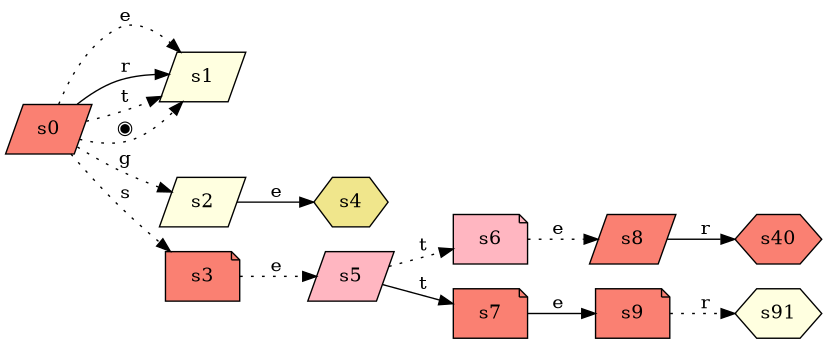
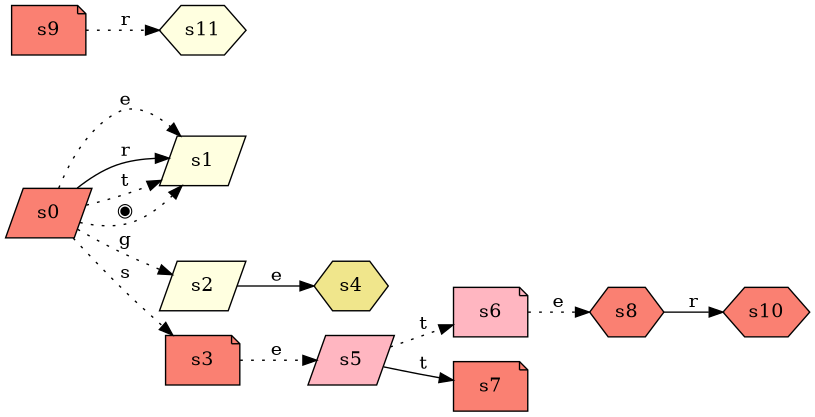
node "s8": shape parallelogram -> hexagon
node "s40": label "s40" -> "s10"
edge "s7" -> "s9": removed, label "e"
node "s91": label "s91" -> "s11"
